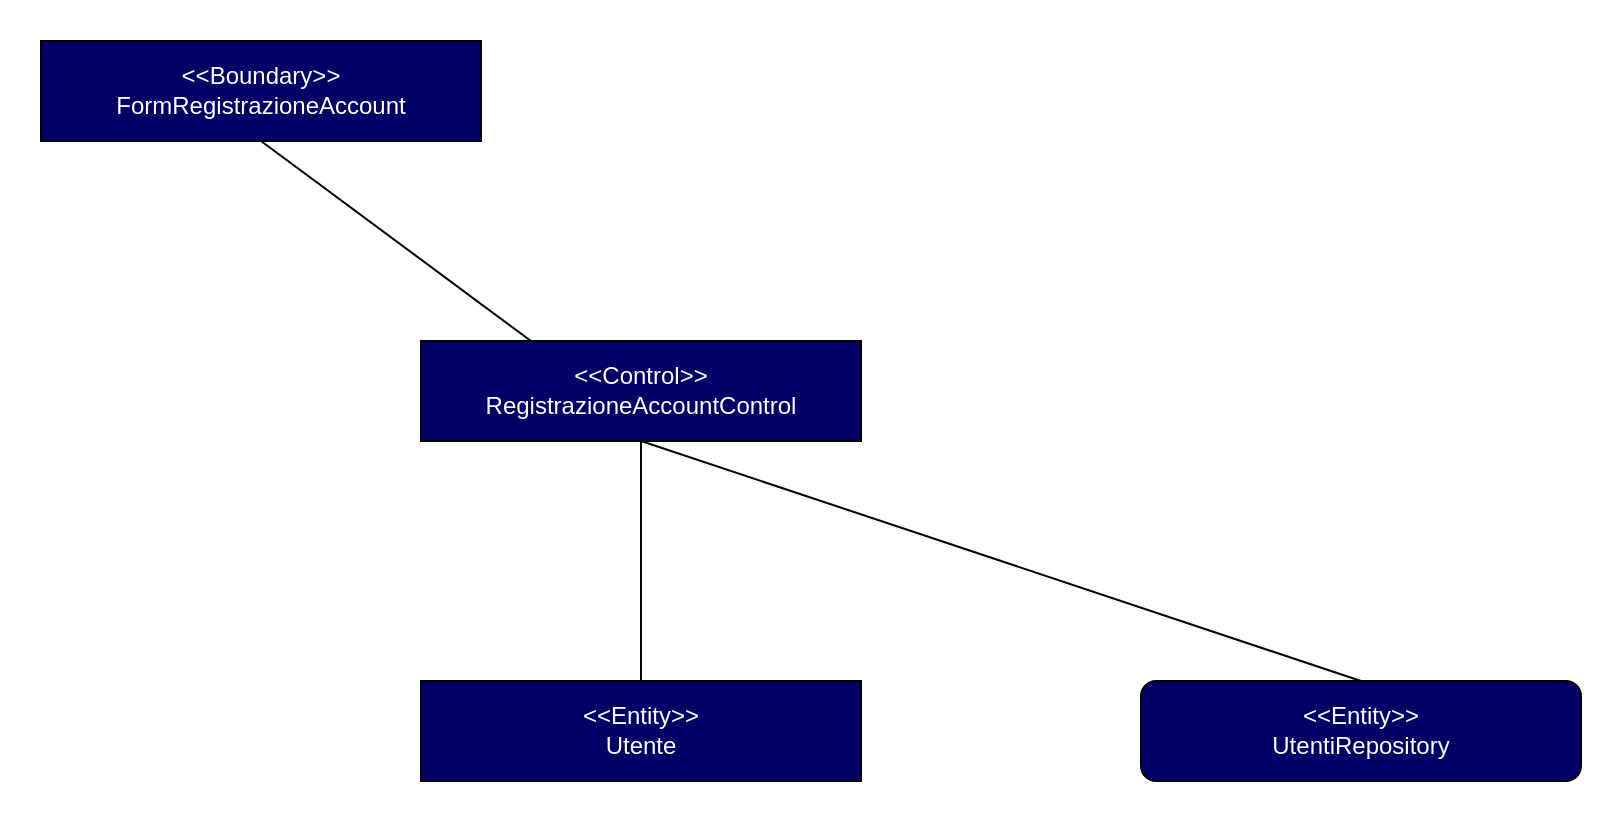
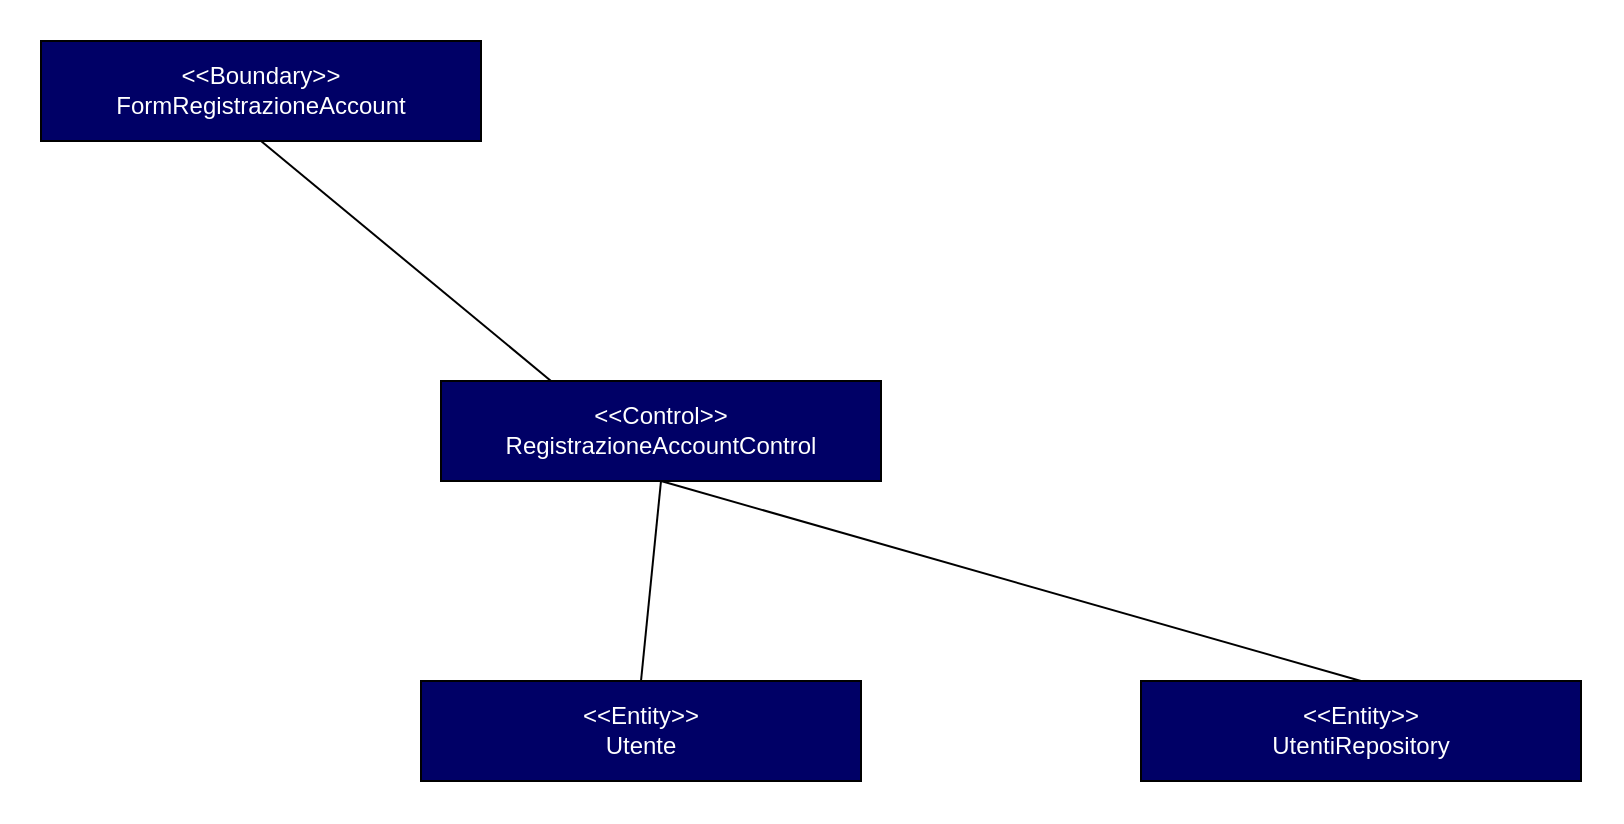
node "<<Control>> RegistrazioneAccountControl": moved (641, 391) -> (661, 431)
node "<<Entity>> UtentiRepository": shape rounded rectangle -> rectangle
